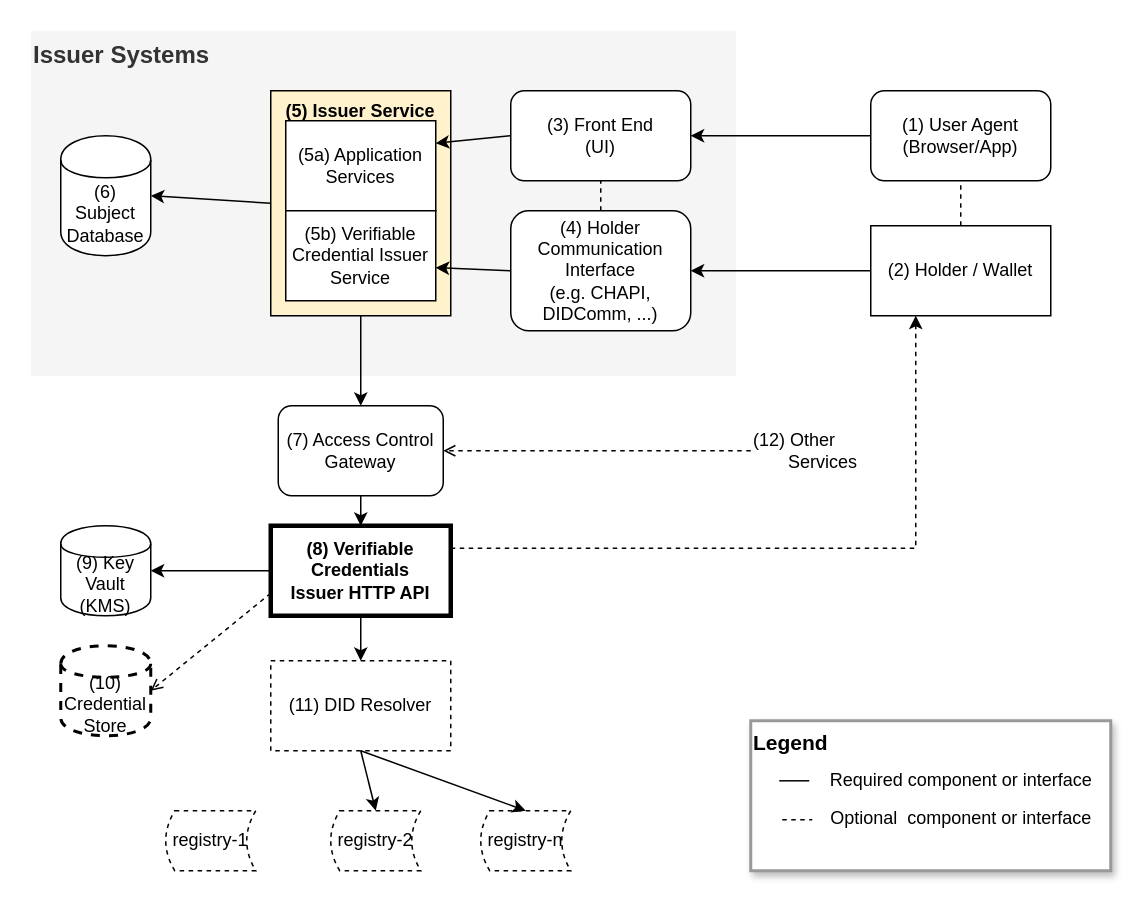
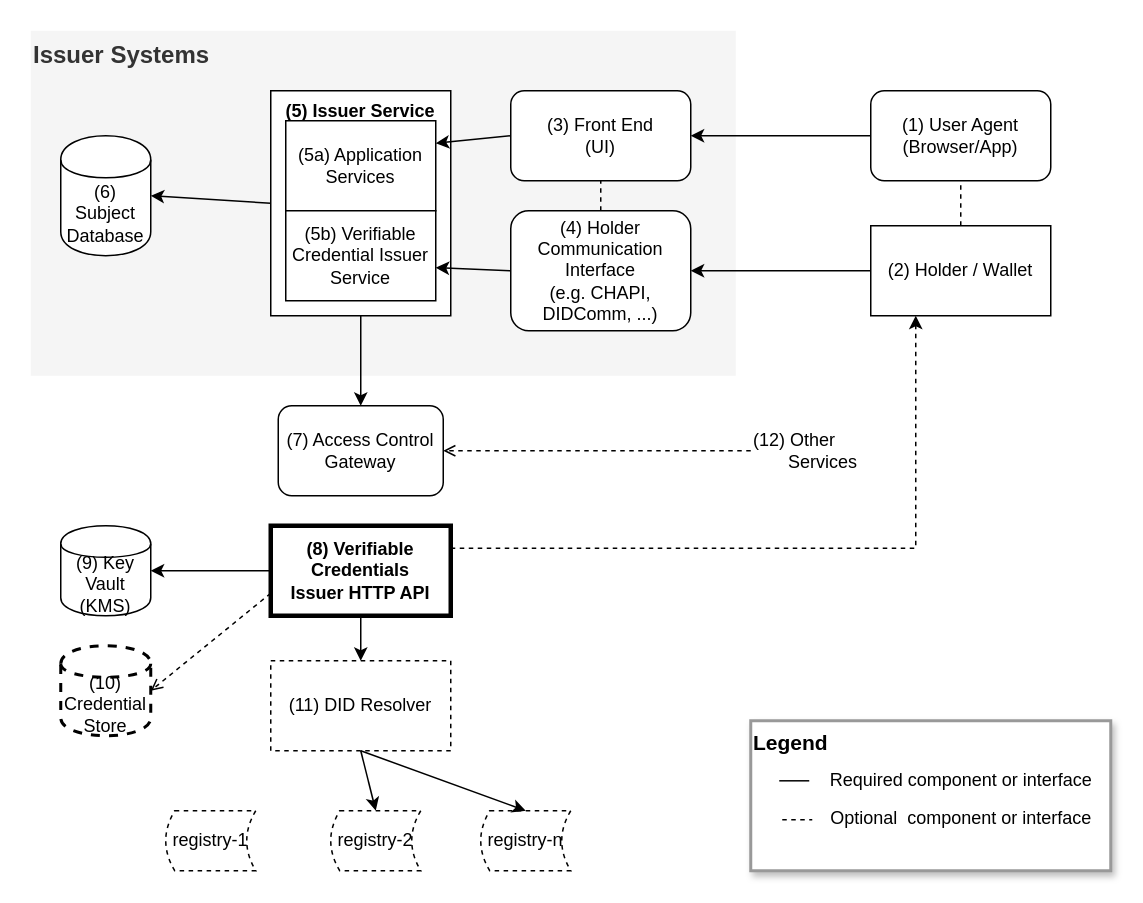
node "(5) Issuer Service": fillcolor #fff2cc -> #ffffff
edge "(7) Access Control Gateway" -> "(8) Verifiable Credentials Issuer HTTP API": removed
